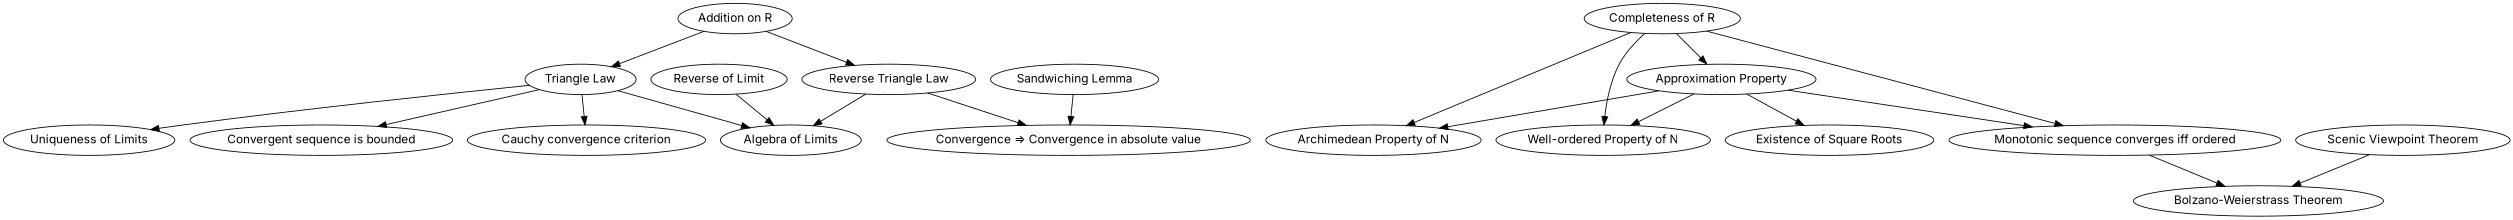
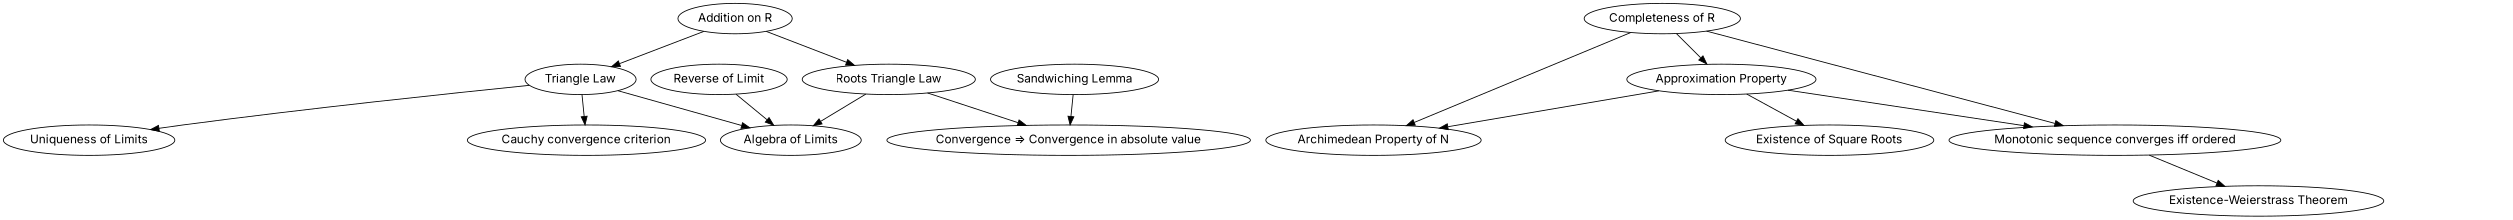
node "Reverse Triangle Law": label "Reverse Triangle Law" -> "Roots Triangle Law"
node "Convergent sequence is bounded": removed
node "Well-ordered Property of N": removed
node "Scenic Viewpoint Theorem": removed
node "Bolzano-Weierstrass Theorem": label "Bolzano-Weierstrass Theorem" -> "Existence-Weierstrass Theorem"
